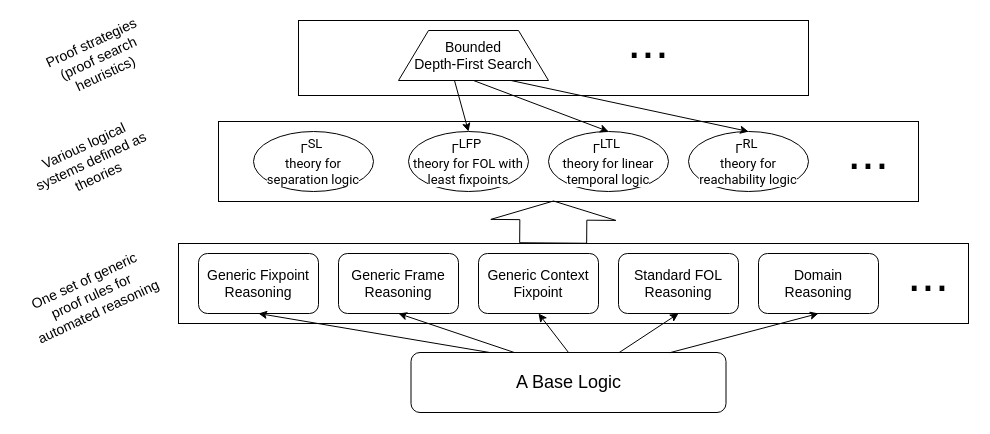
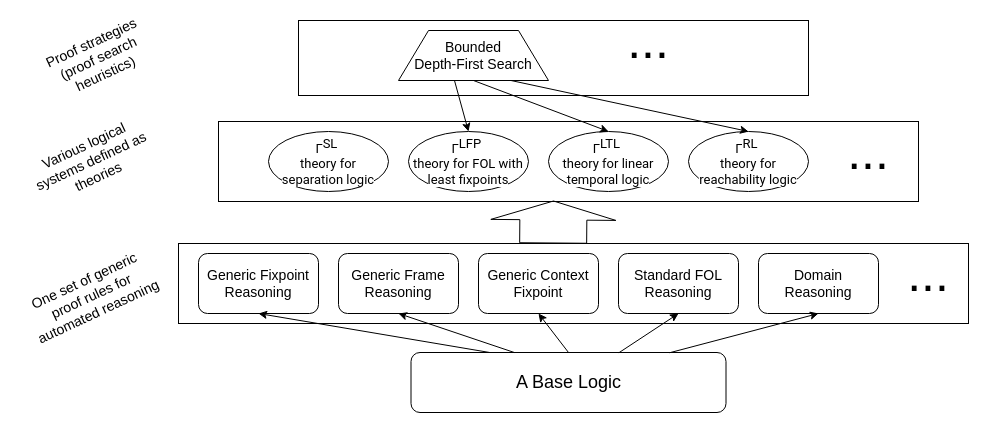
node "ΓSL theory for separation logic": moved (314, 162) -> (329, 162)
